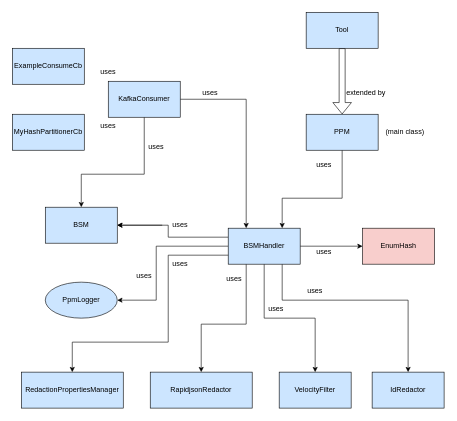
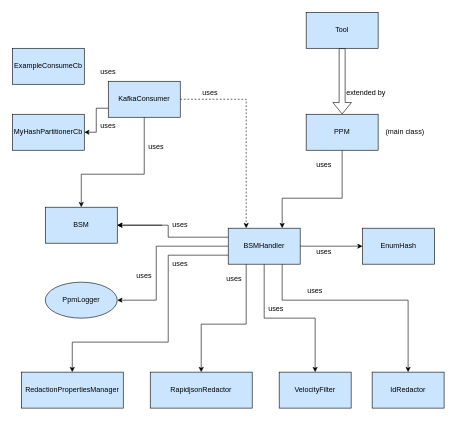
edge "KafkaConsumer" -> "MyHashPartitionerCb": added
edge "KafkaConsumer" -> "BSMHandler": style solid -> dashed
node "EnumHash": fillcolor #f8cecc -> #cce5ff
